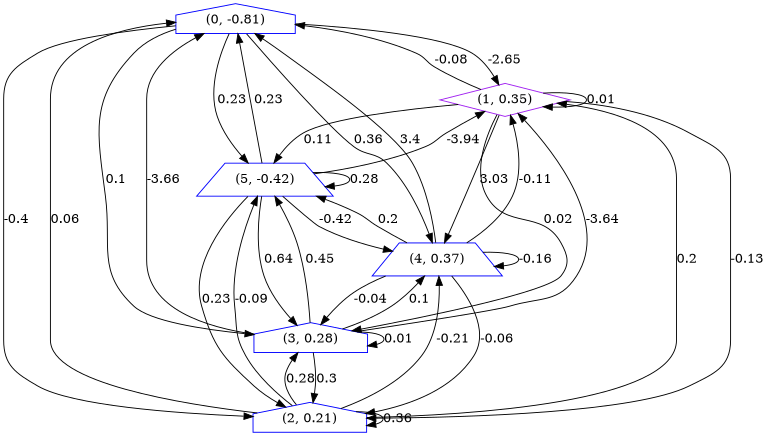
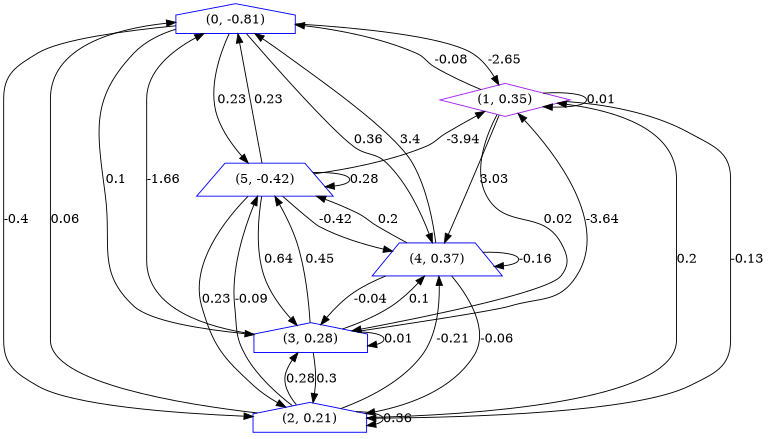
edge "(1, 0.35)" -> "(5, -0.42)": removed, label "0.11"
edge "(3, 0.28)" -> "(0, -0.81)": label "-3.66" -> "-1.66"
edge "(4, 0.37)" -> "(1, 0.35)": removed, label "-0.11"
